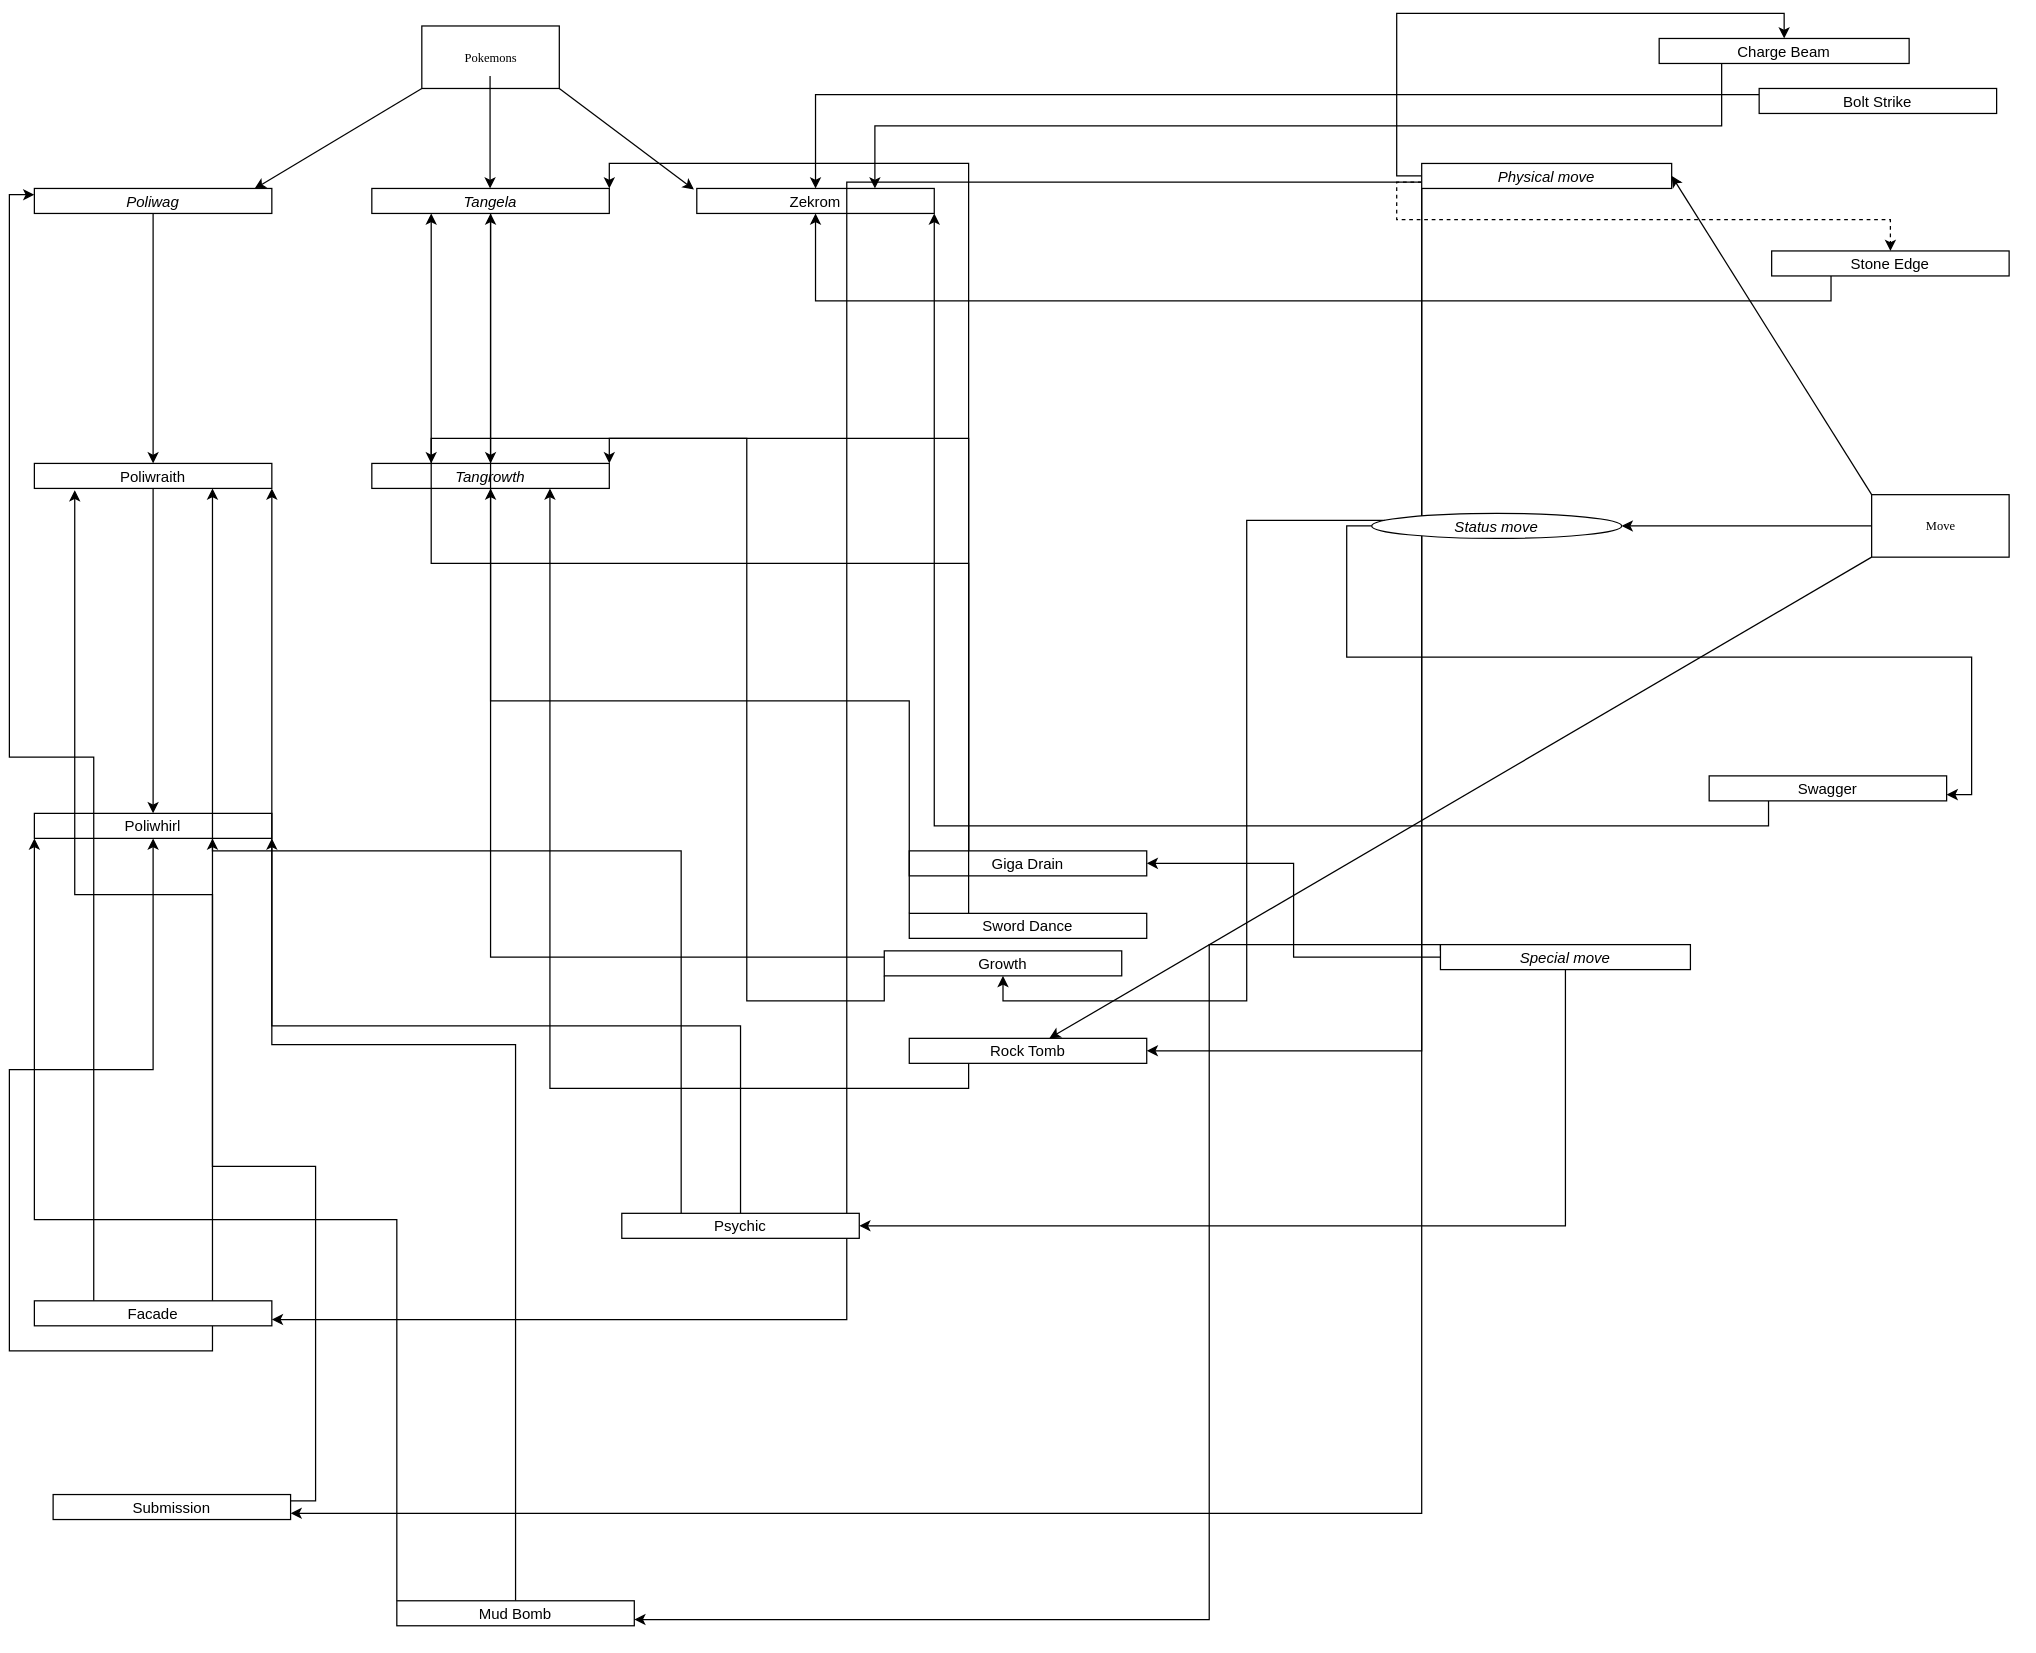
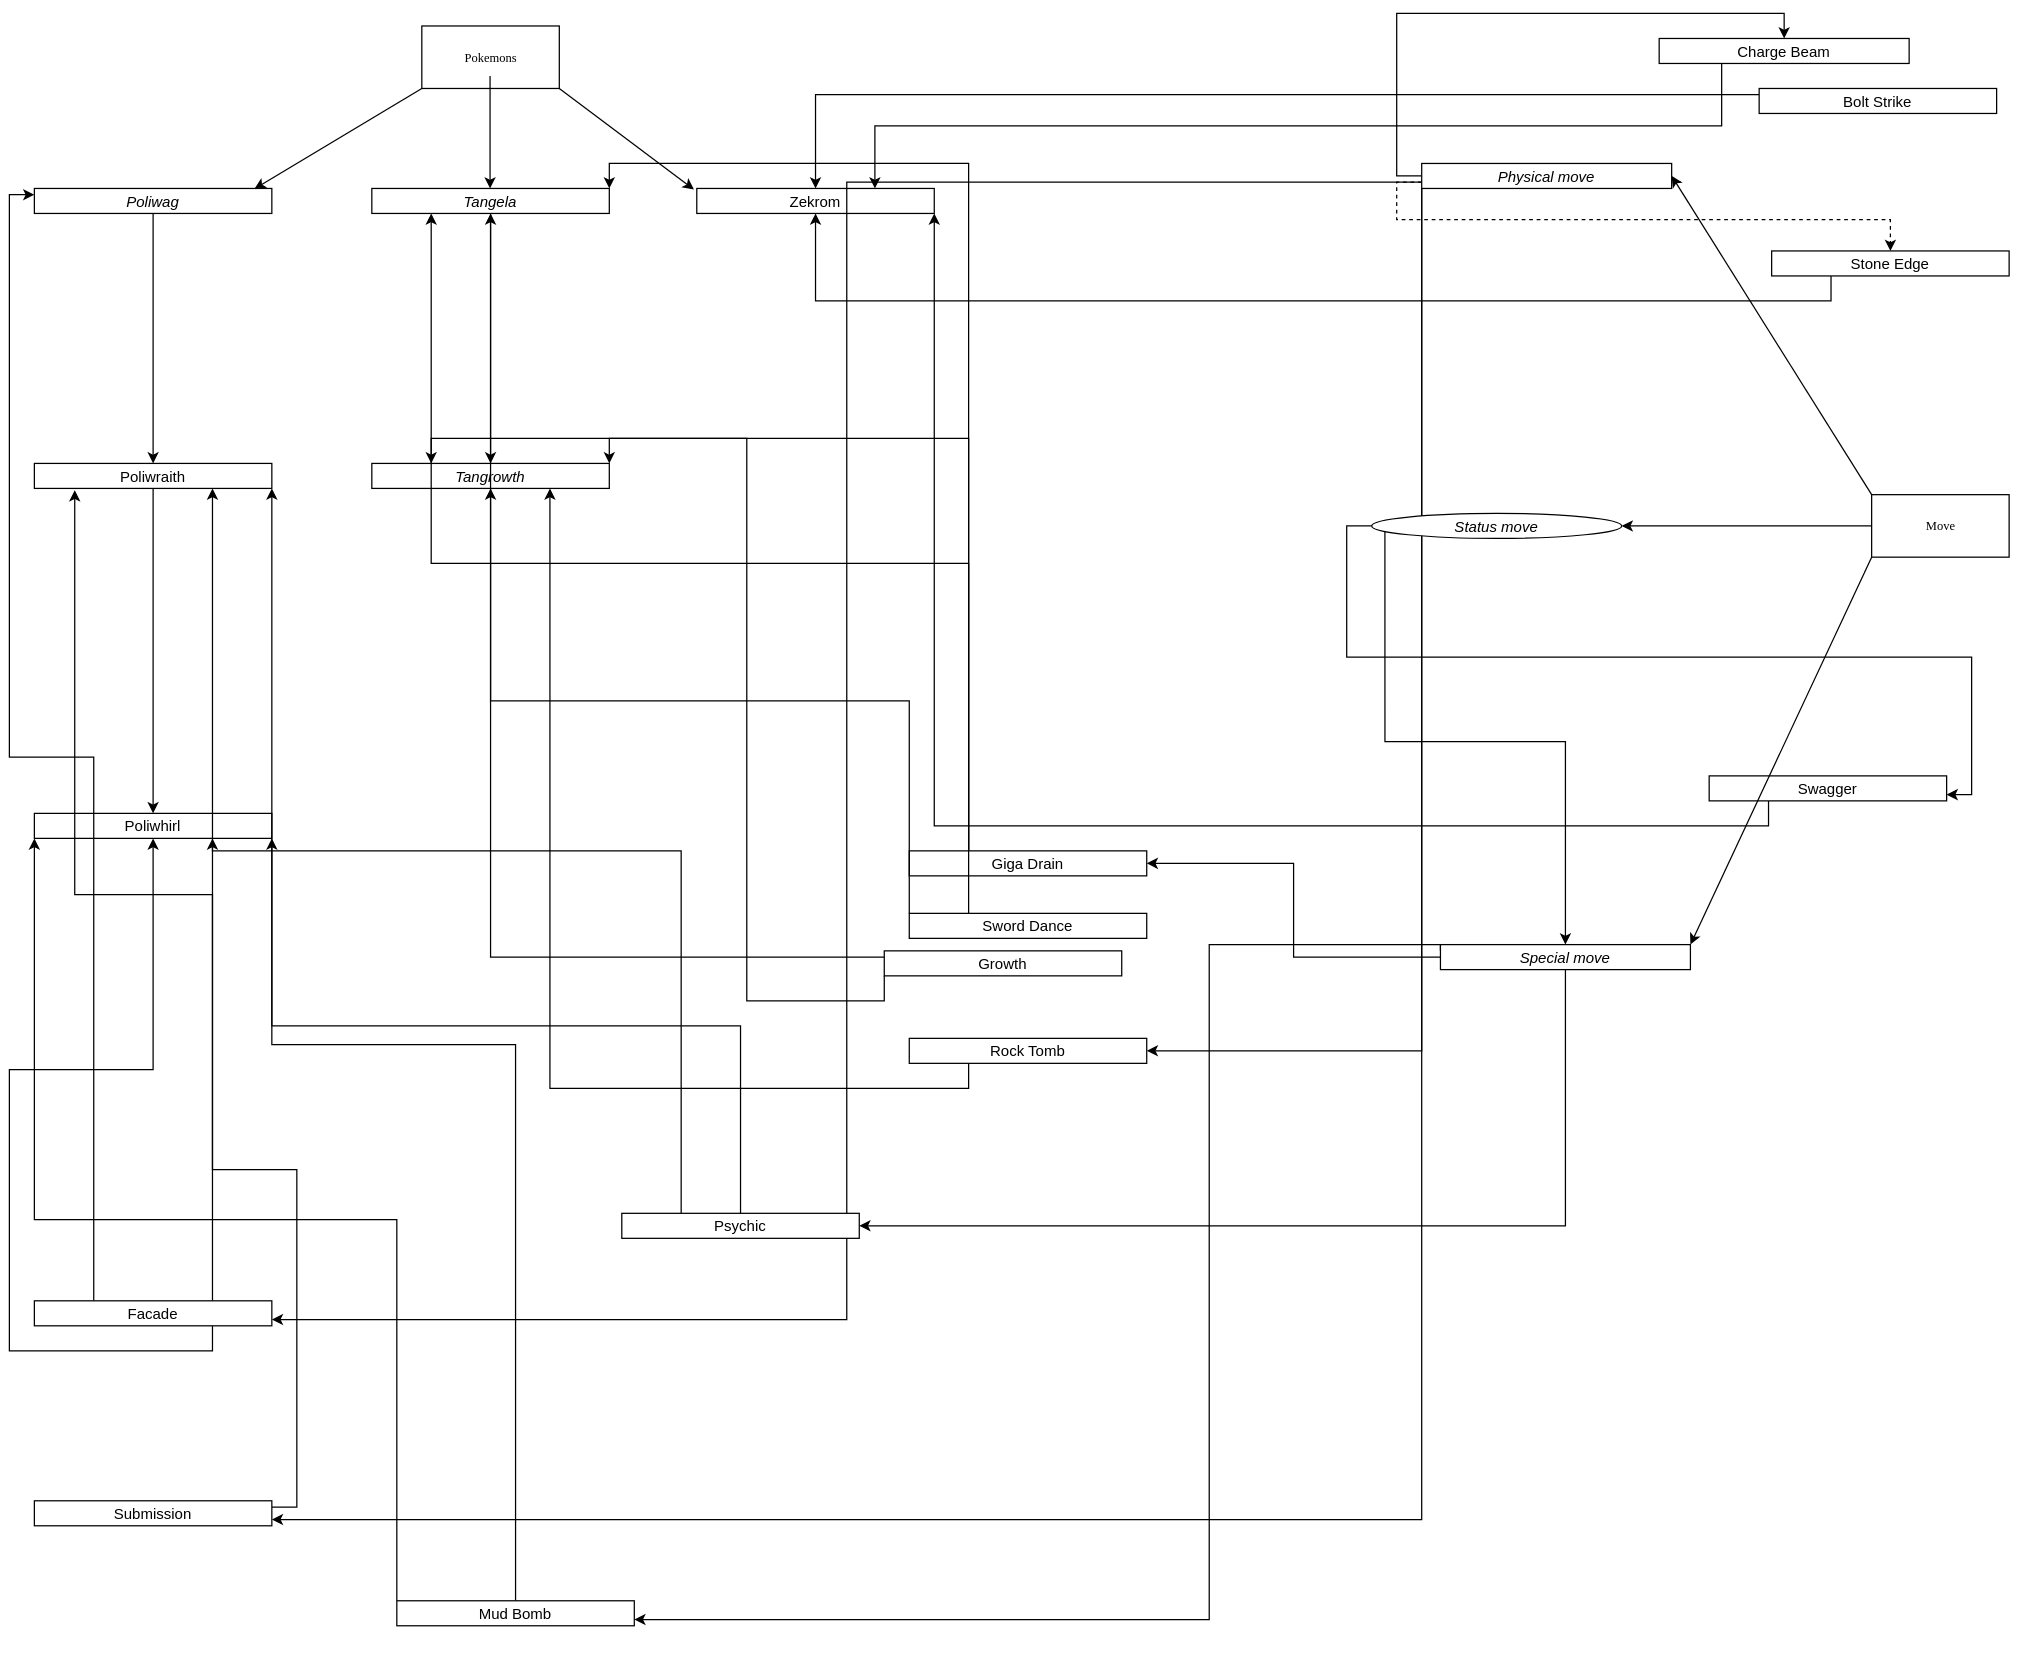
edge "Status move" -> "Growth": now "Status move" -> "Special move"
edge "Move" -> "Rock Tomb": now "Move" -> "Special move"
node "Submission": moved (172, 1507) -> (153, 1513)
